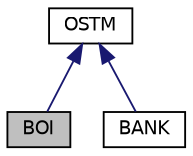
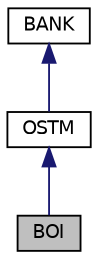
edge "BANK" -> "OSTM": reversed
